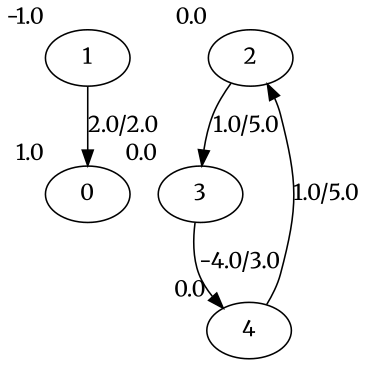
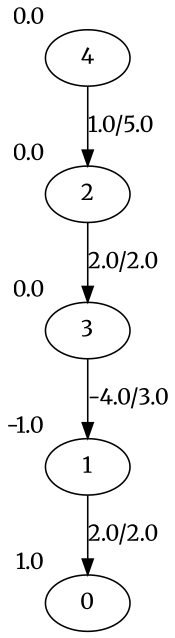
edge "2 0.0" -> "3 0.0": label "1.0/5.0" -> "2.0/2.0"
edge "3 0.0" -> "4 0.0": now "3 0.0" -> "1 -1.0"
